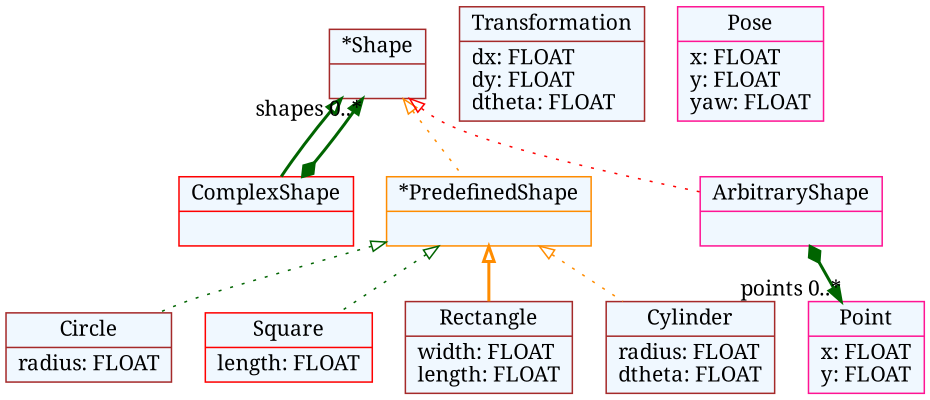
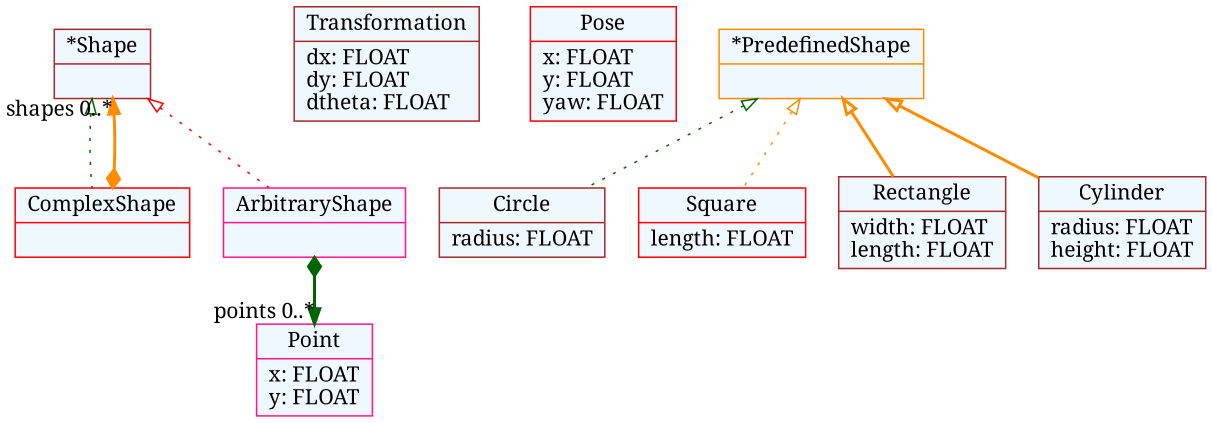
node "Pose": color deeppink -> red
edge "*Shape" -- "ComplexShape": color darkgreen -> darkorange
edge "ComplexShape" -> "*Shape": style bold -> dotted
edge "*PredefinedShape" -> "*Shape": removed
edge "Cylinder" -> "*PredefinedShape": style dotted -> bold
edge "Square" -> "*PredefinedShape": color darkgreen -> darkorange
node "Cylinder": text "dtheta: FLOAT" -> "height: FLOAT"
